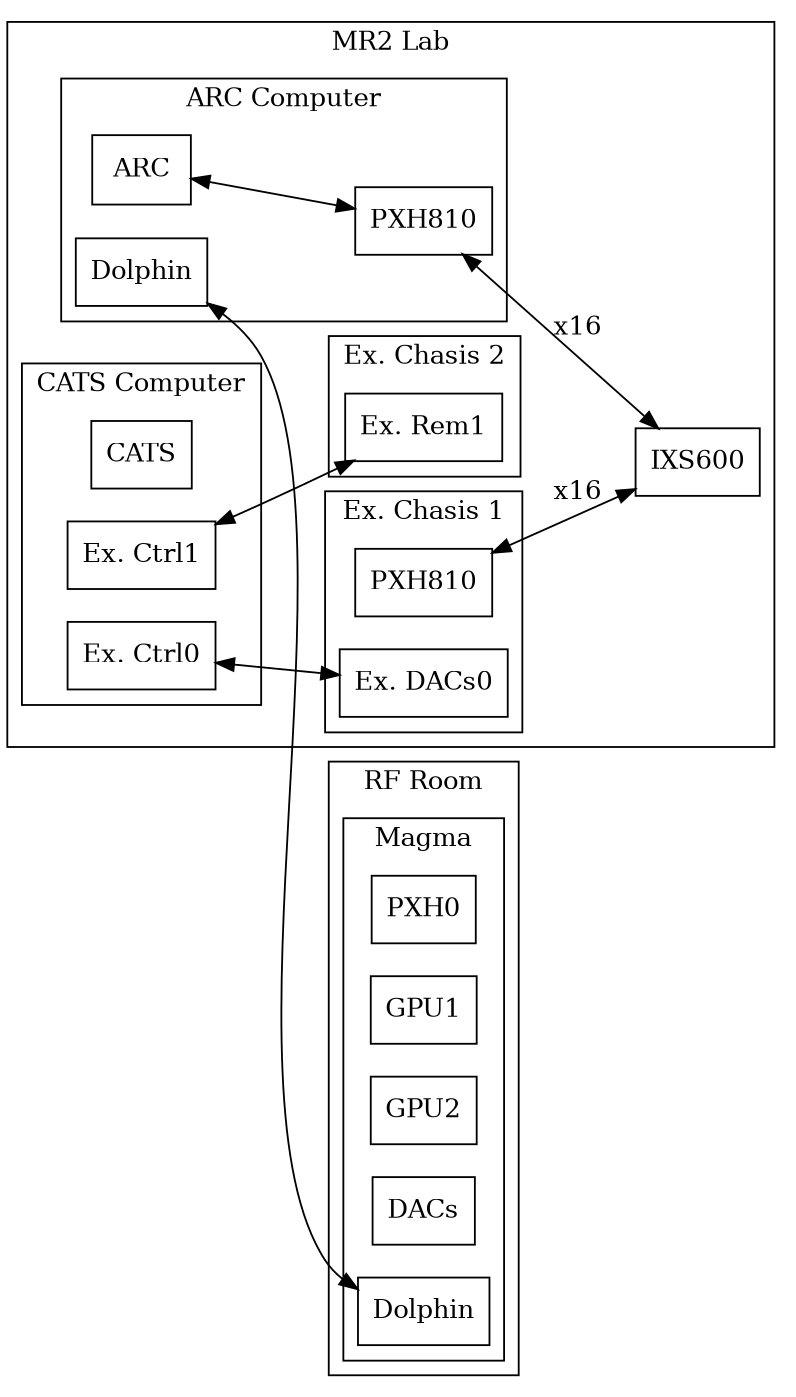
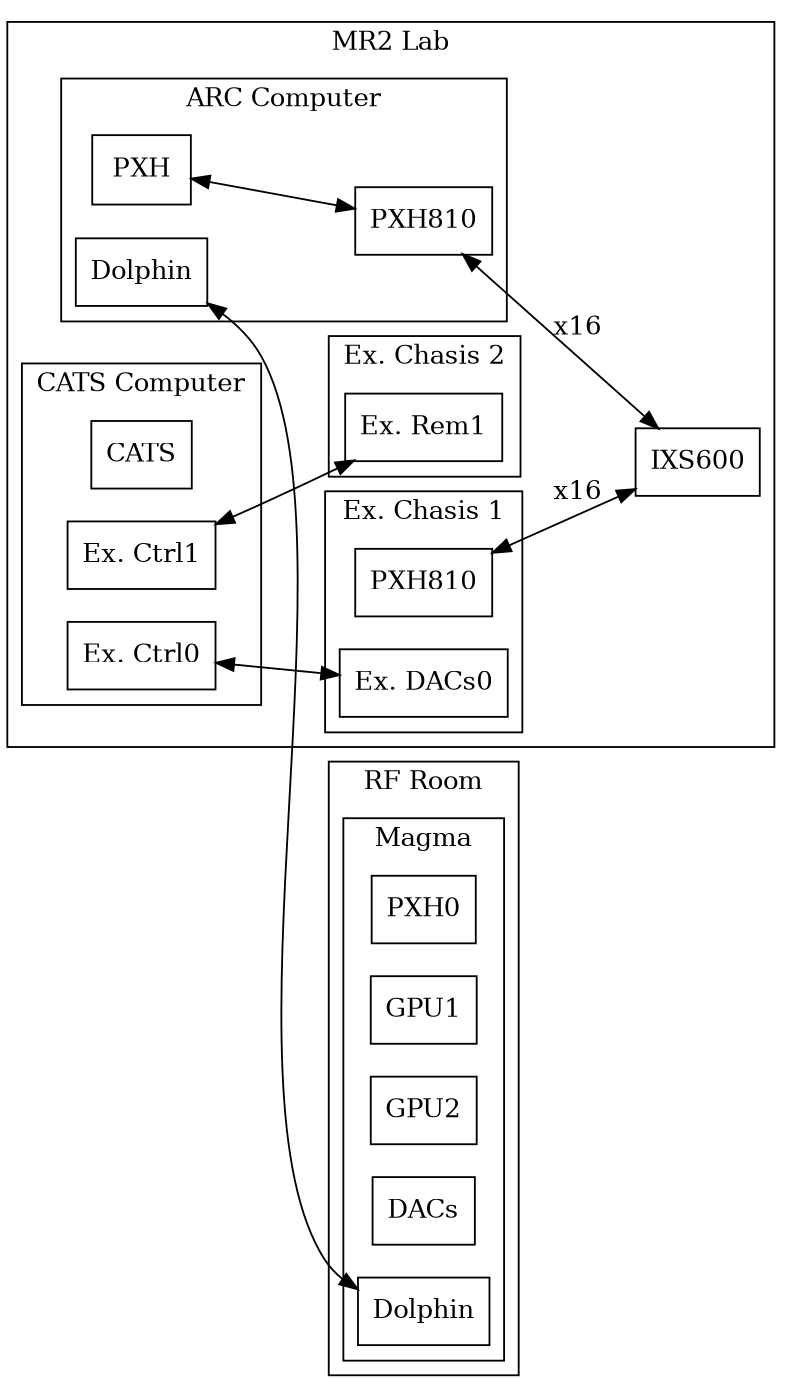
node "ARC": label "ARC" -> "PXH"
